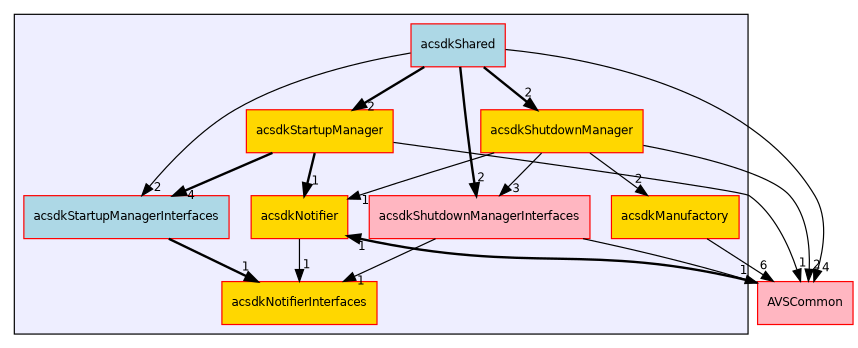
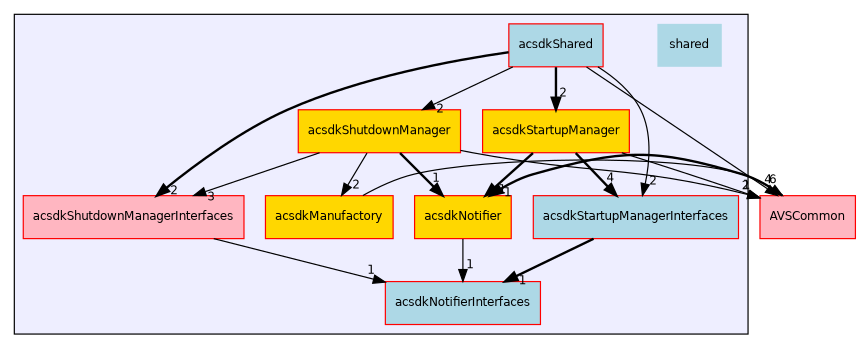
node "shared": added
edge "acsdkShared" -> "acsdkShutdownManager": style bold -> solid
edge "acsdkShutdownManager" -> "acsdkNotifier": style solid -> bold
edge "acsdkShutdownManagerInterfaces" -> "AVSCommon": removed
node "acsdkNotifierInterfaces": fillcolor gold -> lightblue
